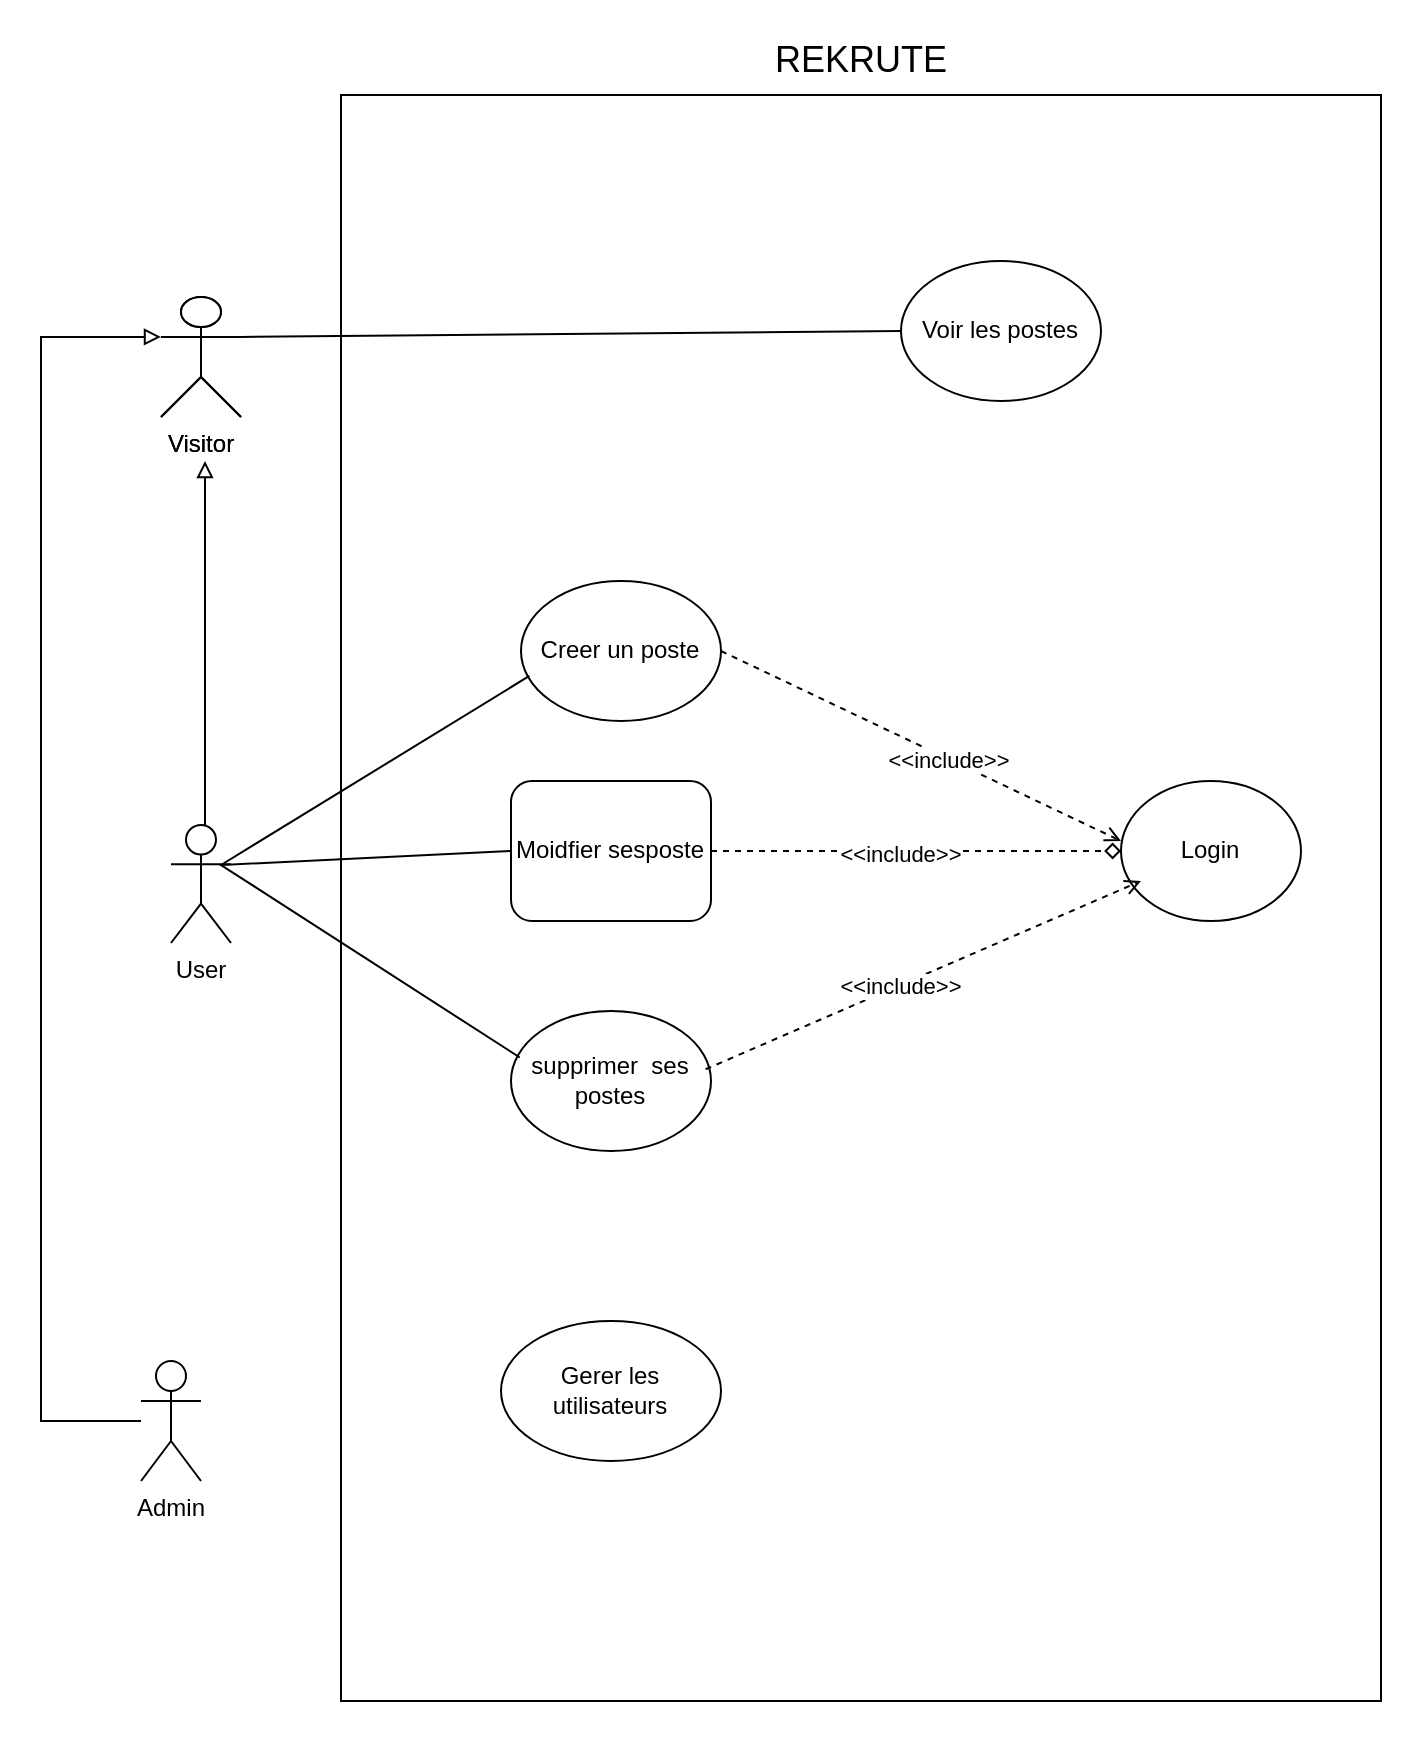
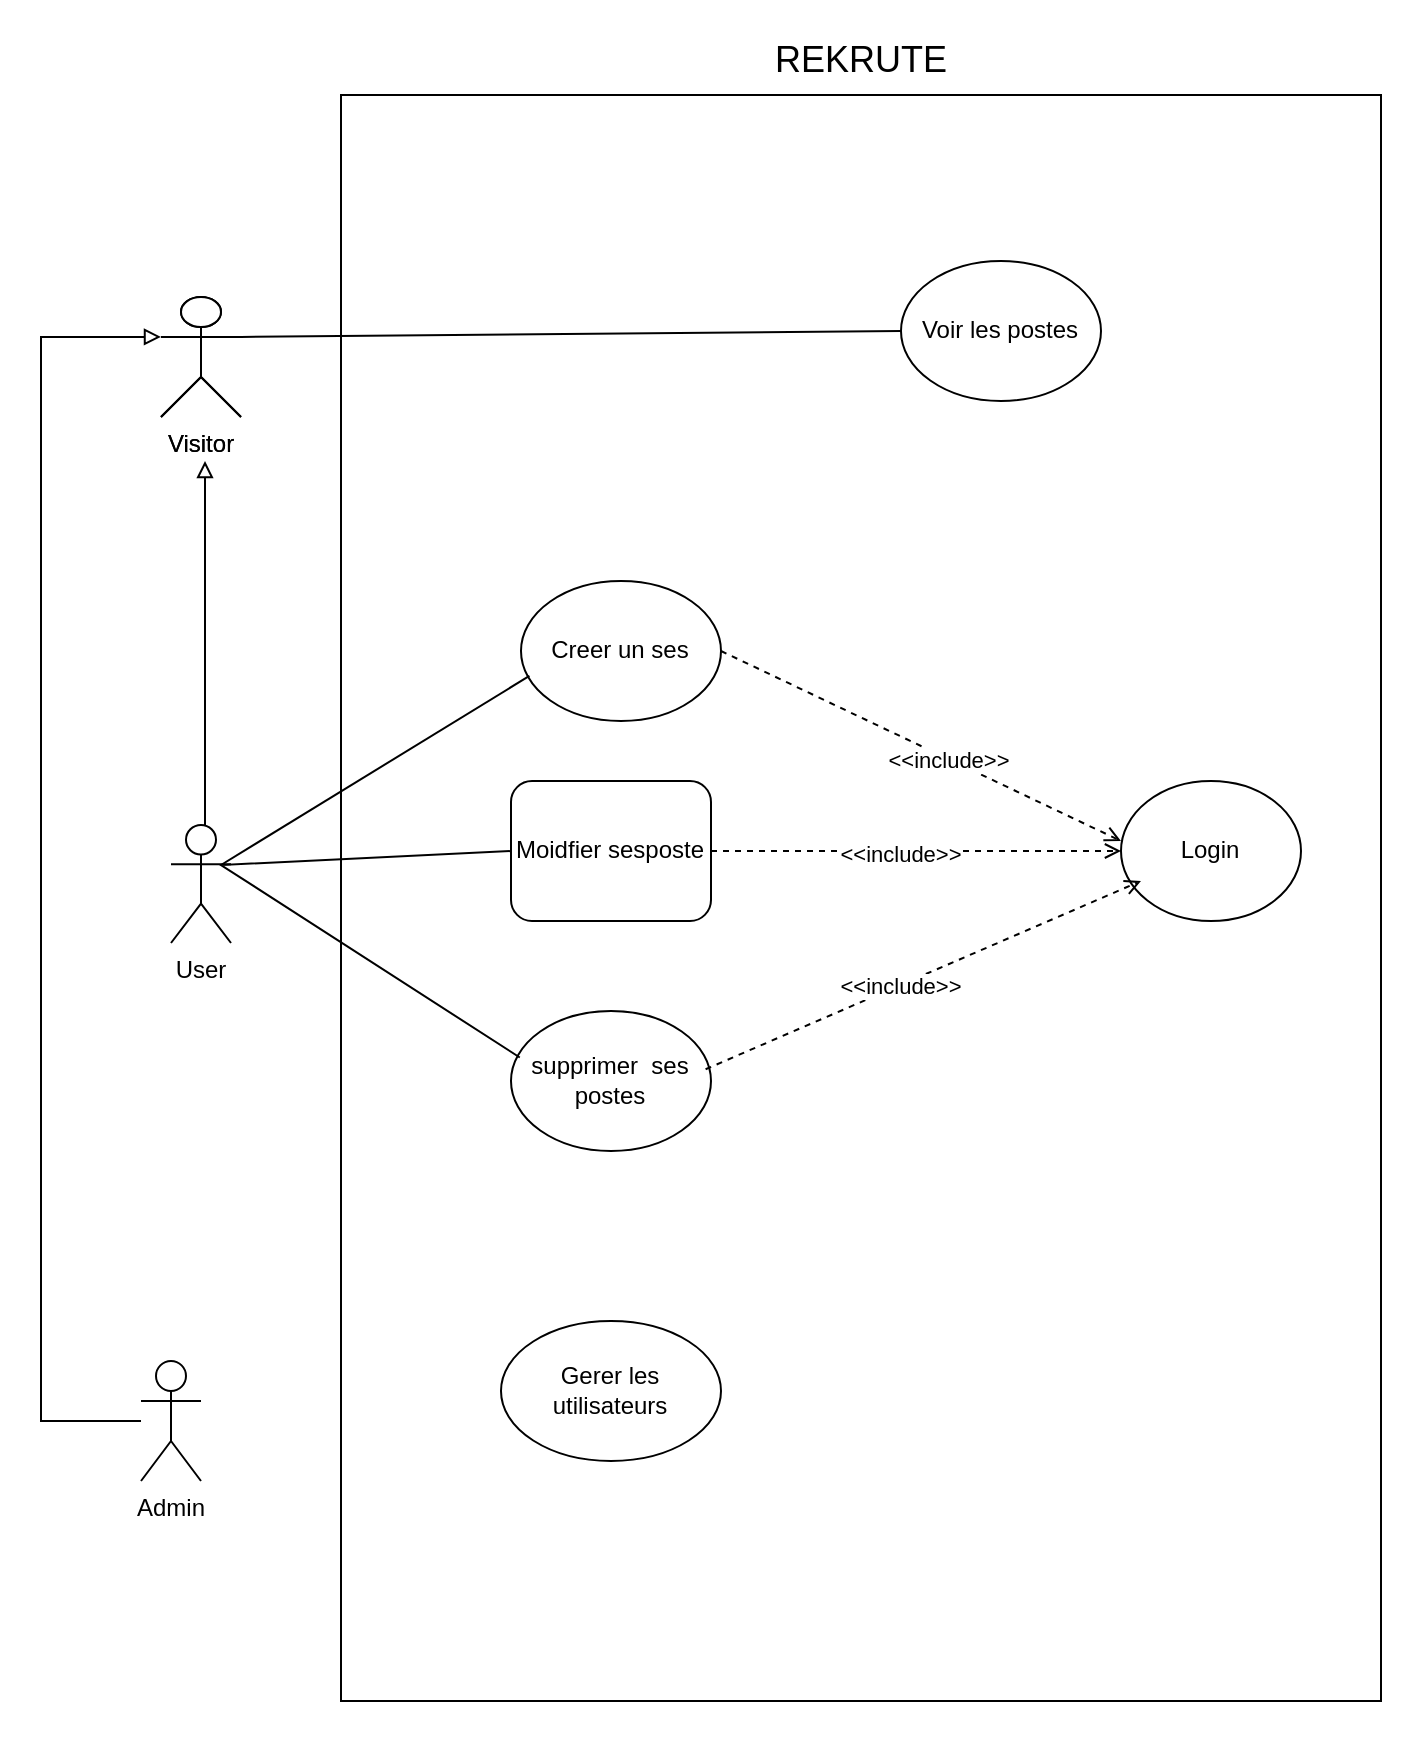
node "Creer un poste": label "Creer un poste" -> "Creer un ses"
edge "Moidfier sesposte" -> "Login": arrowhead diamond -> open
